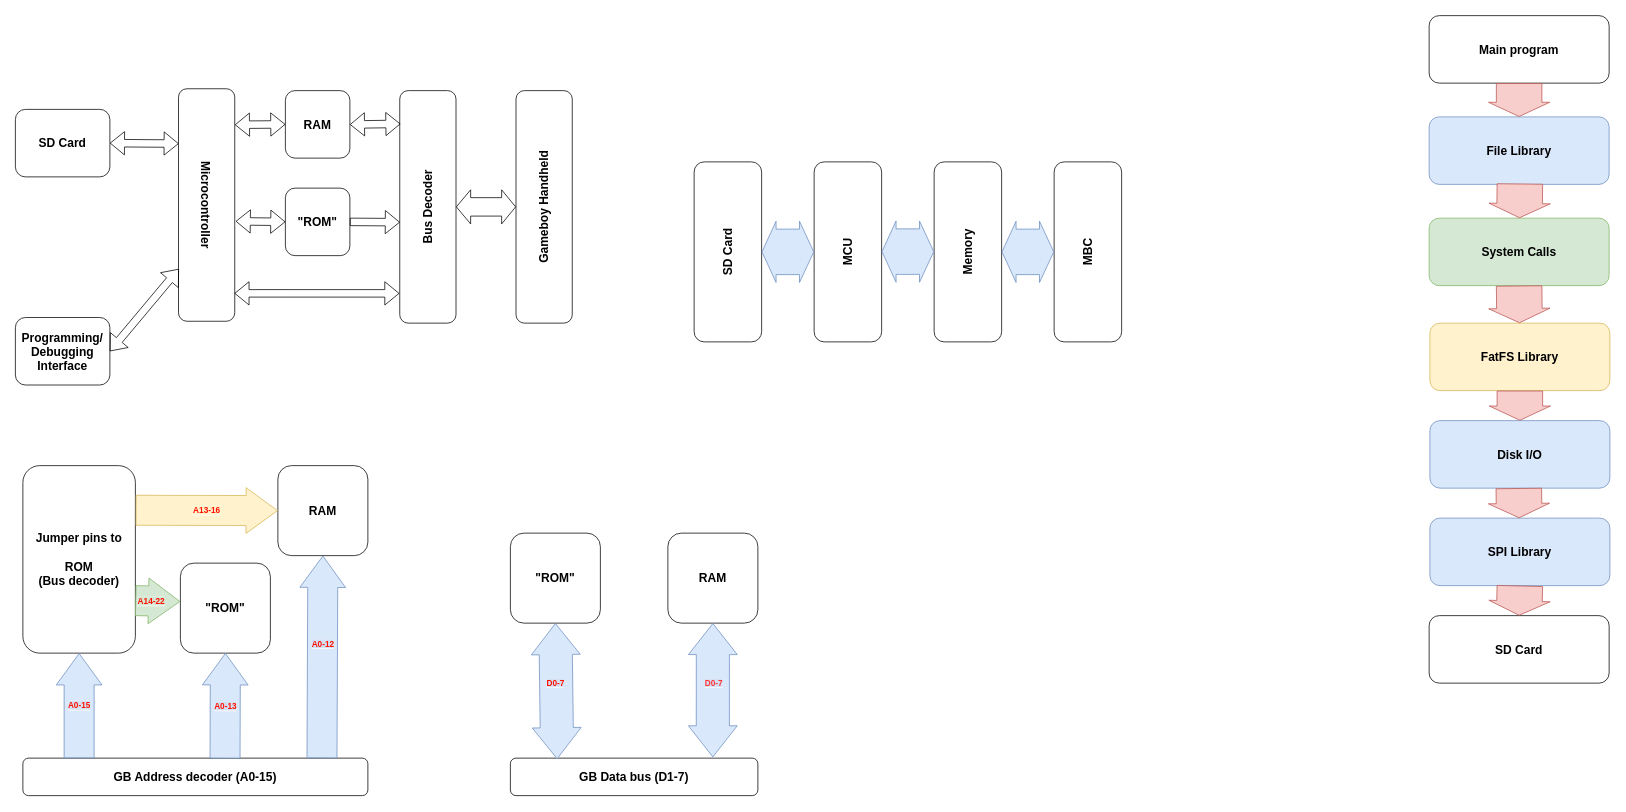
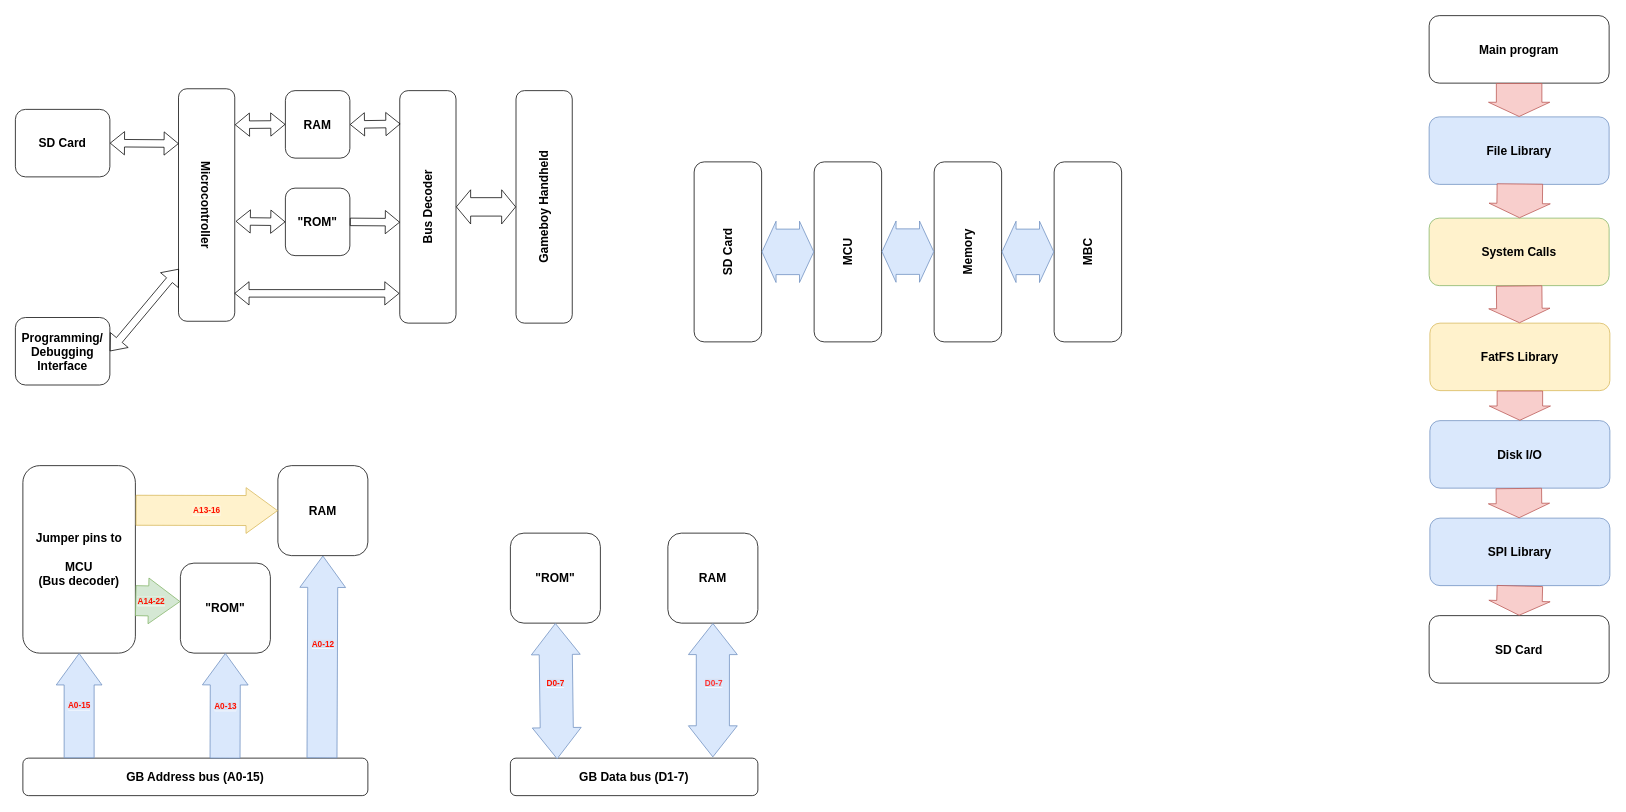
node "System Calls": fillcolor #d5e8d4 -> #fff2cc
node "Jumper pins to ROM (Bus decoder)": label "Jumper pins to ROM (Bus decoder)" -> "Jumper pins to MCU (Bus decoder)"
node "GB Address decoder (A0-15)": label "GB Address decoder (A0-15)" -> "GB Address bus (A0-15)"
